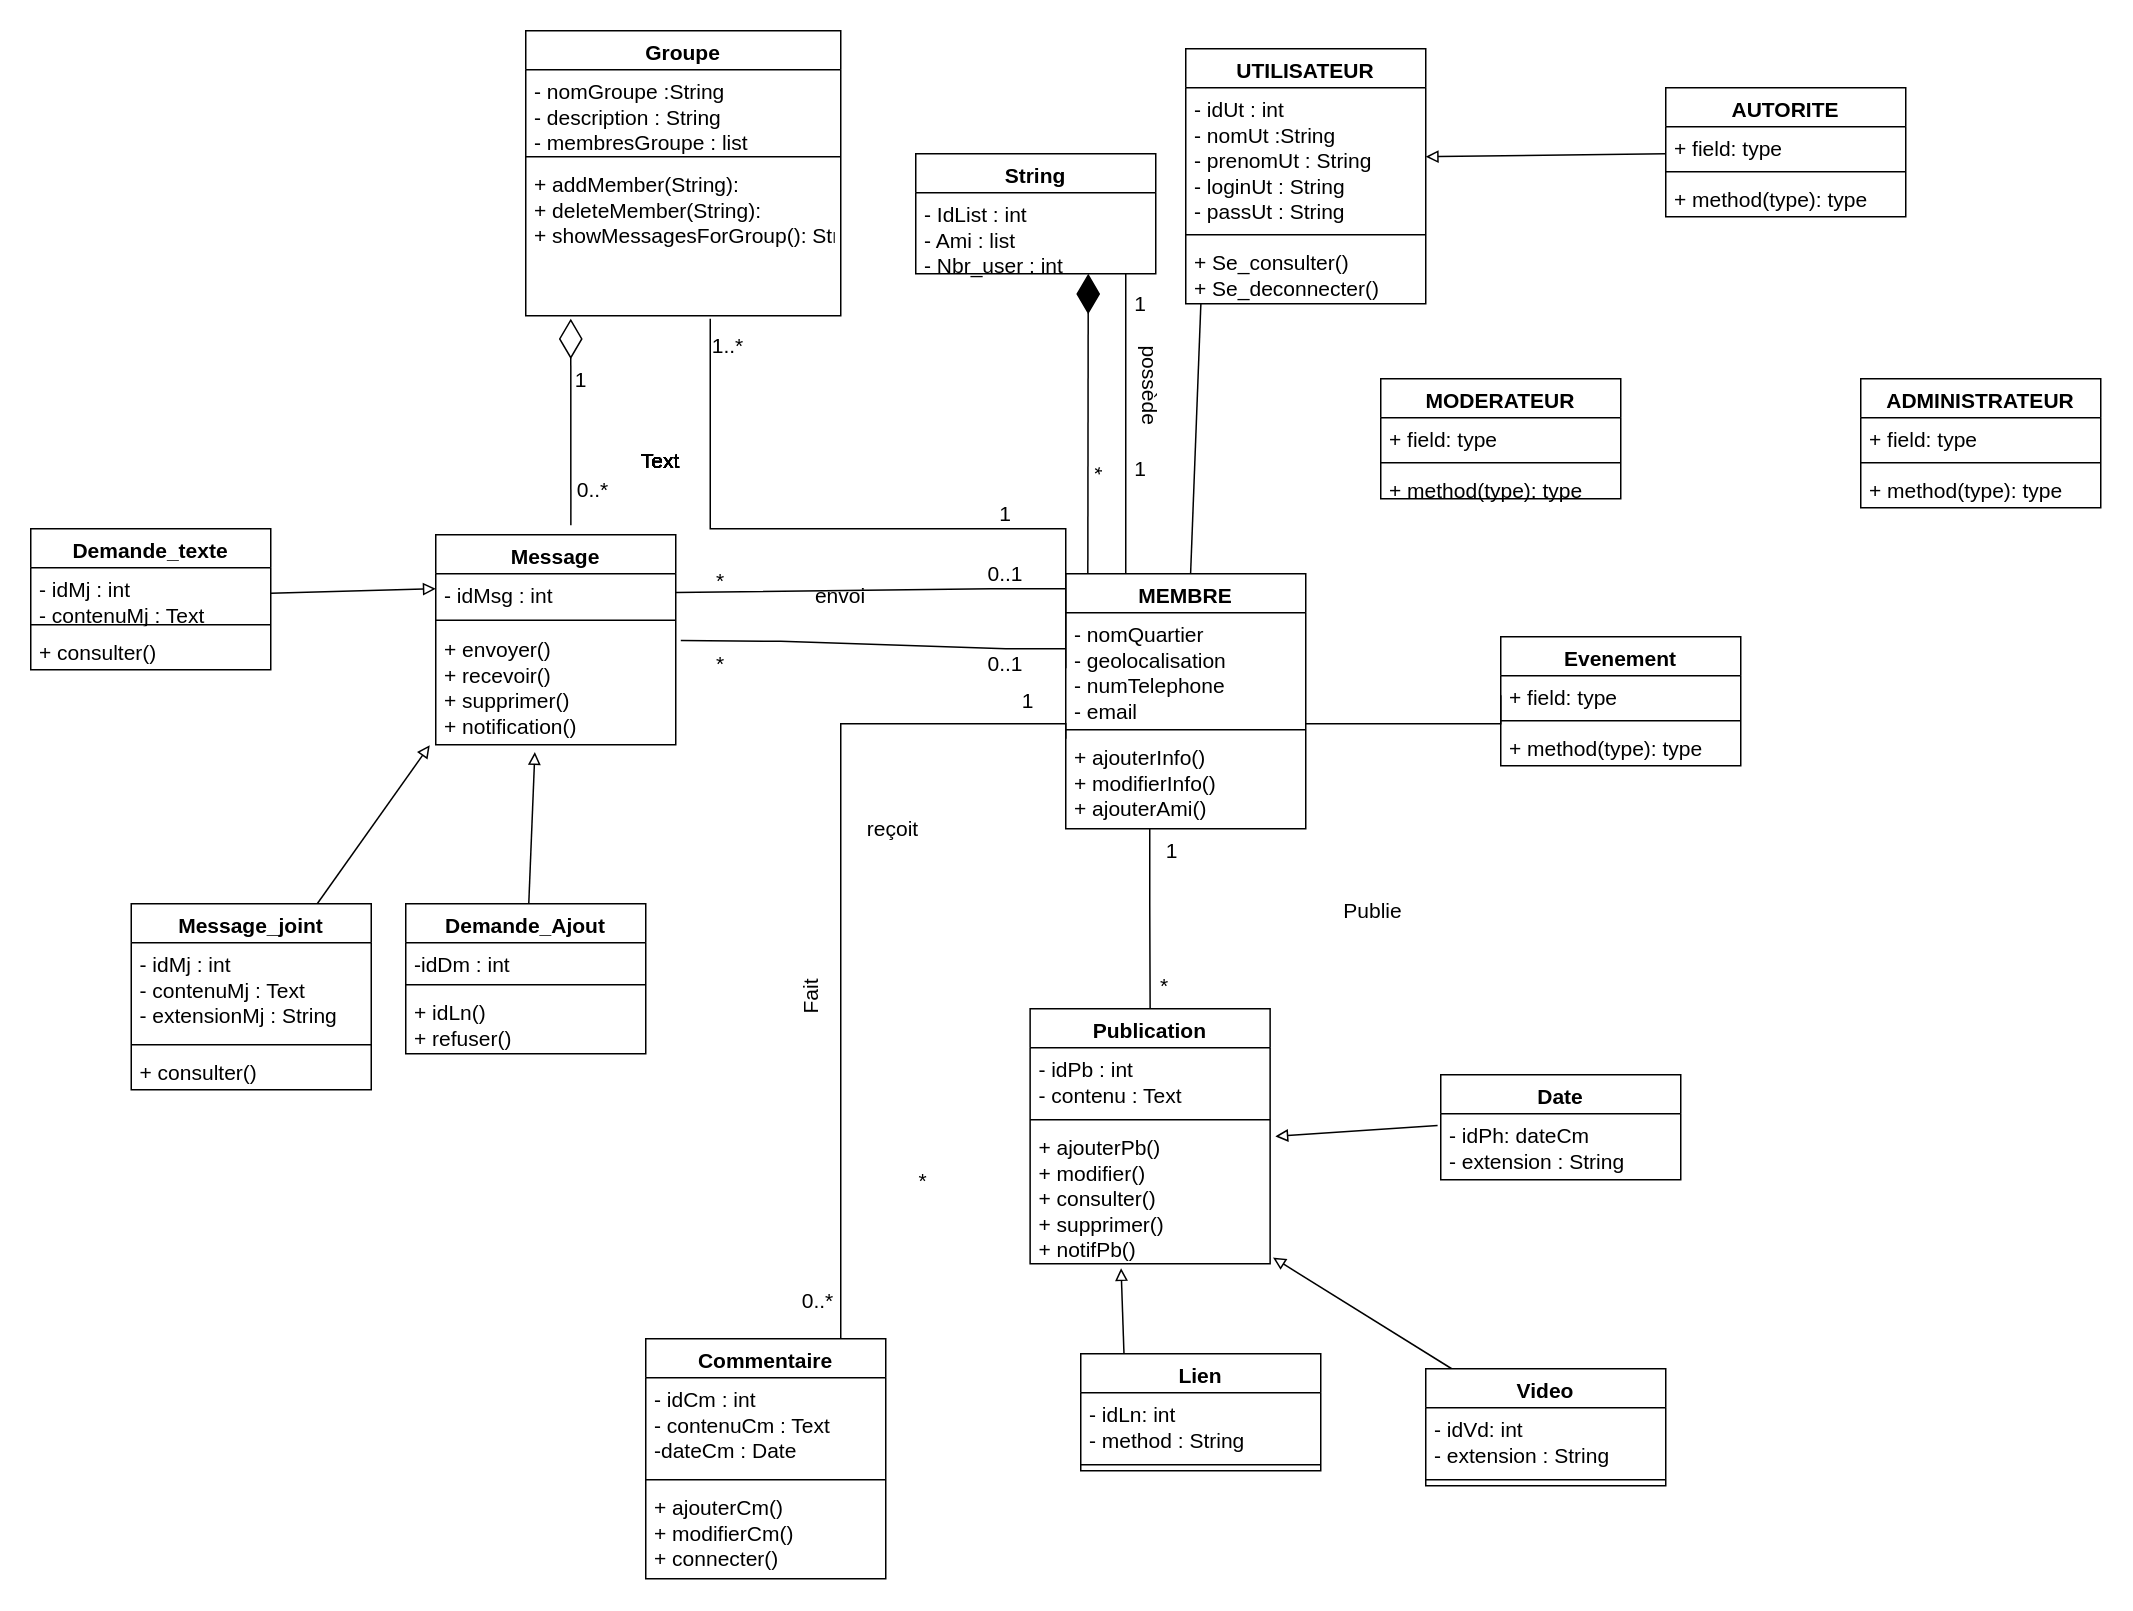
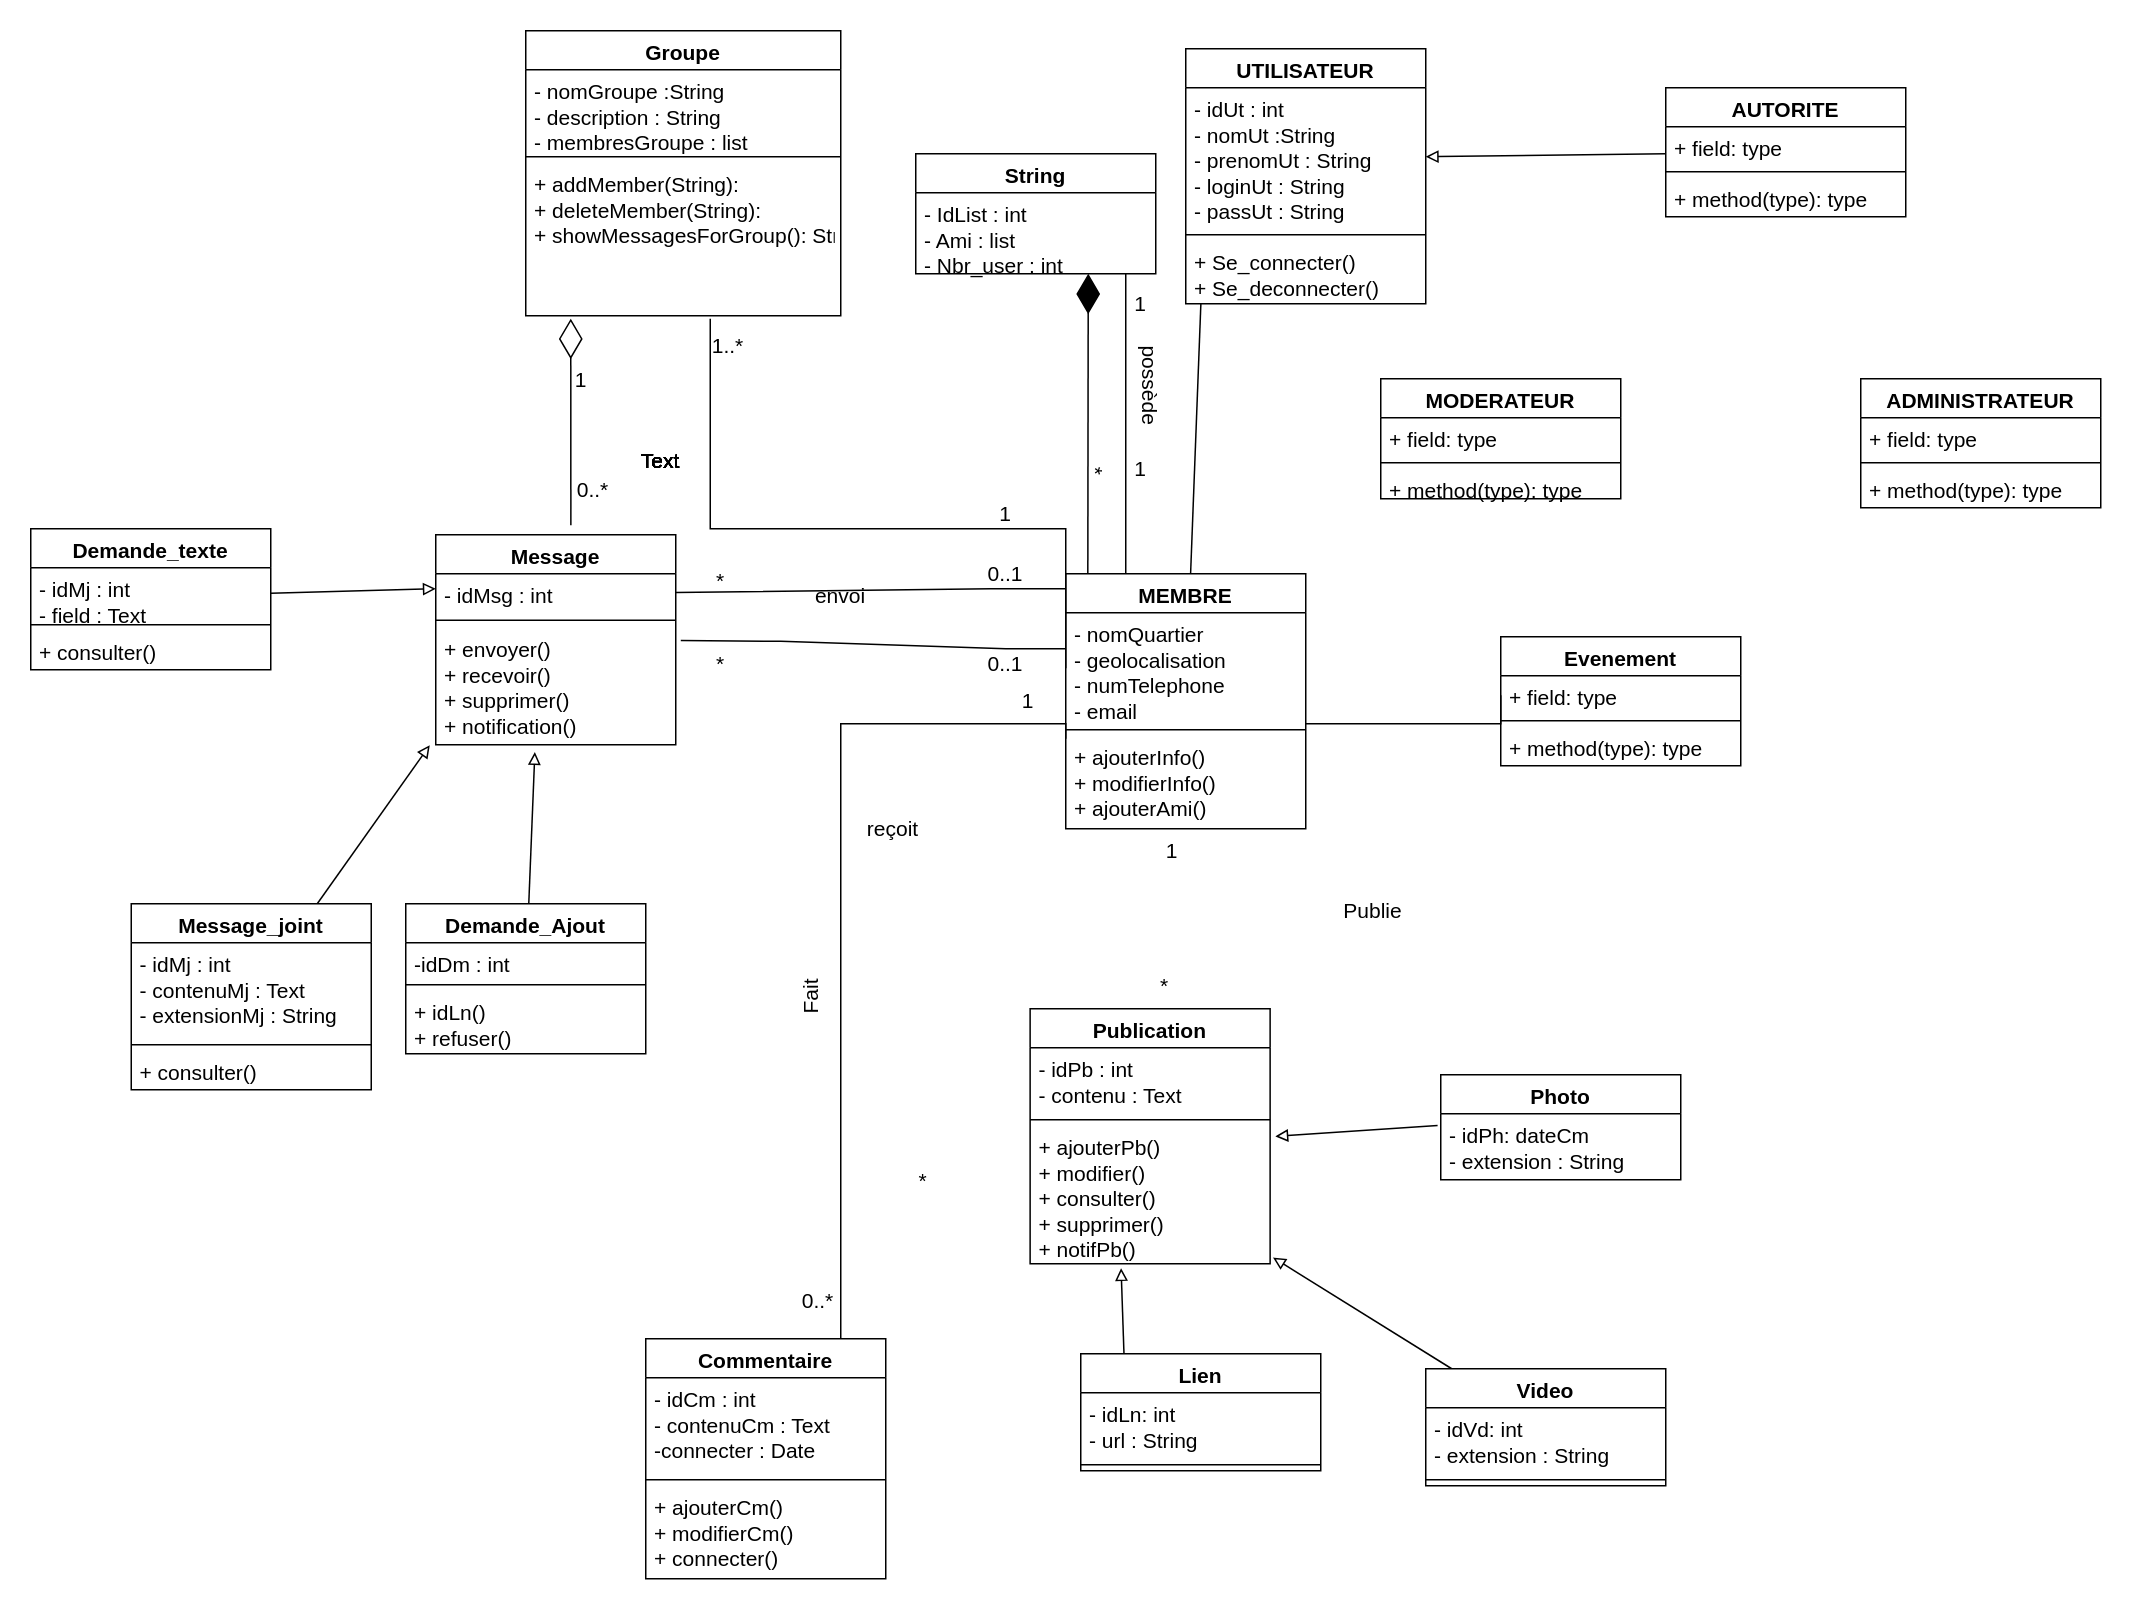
node "+ Se_consulter() + Se_deconnecter()": label "+ Se_consulter() + Se_deconnecter()" -> "+ Se_connecter() + Se_deconnecter()"
node "- idMj : int - contenuMj : Text": label "- idMj : int - contenuMj : Text" -> "- idMj : int - field : Text"
edge "MEMBRE" -- "Publication": removed
node "Date": label "Date" -> "Photo"
node "- idCm : int - contenuCm : Text -dateCm : Date": label "- idCm : int - contenuCm : Text -dateCm : Date" -> "- idCm : int - contenuCm : Text -connecter : Date"
node "- idLn: int - method : String": label "- idLn: int - method : String" -> "- idLn: int - url : String"
